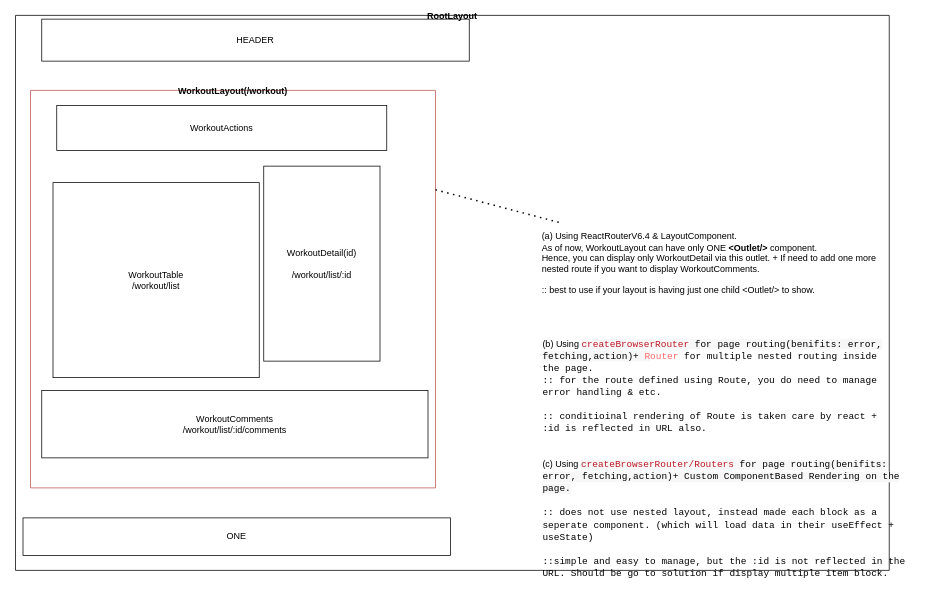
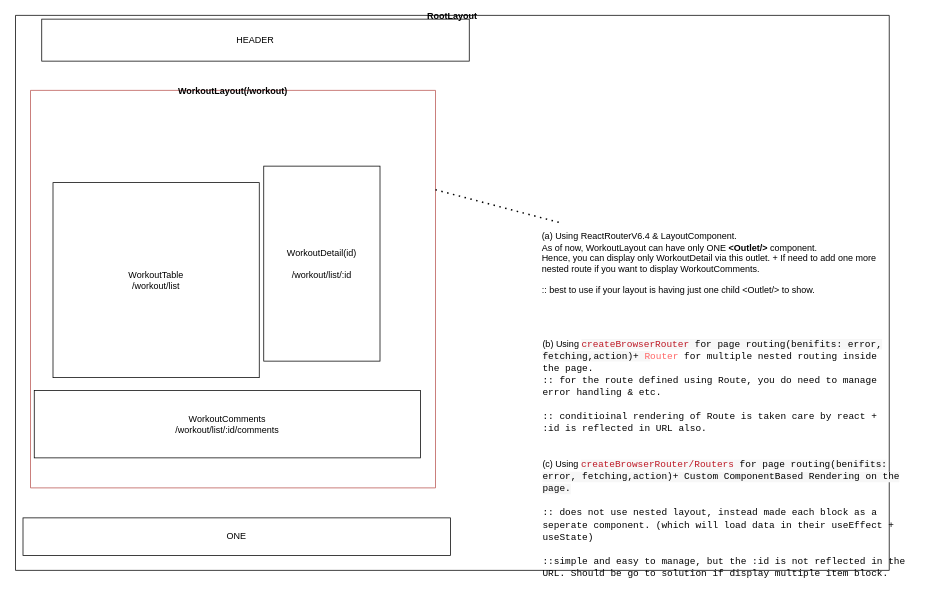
node "WorkoutActions": removed
node "WorkoutComments /workout/list/:id/comments": moved (235, 424) -> (227, 424)
